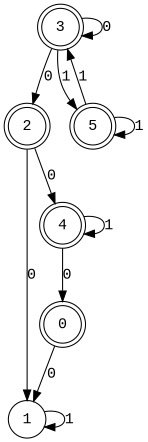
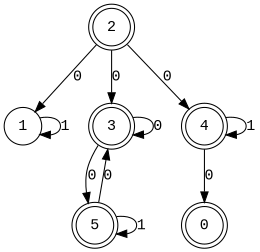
edge "3" -> "2": reversed
edge "3" -> "5": label "1" -> "0"
edge "5" -> "3": label "1" -> "0"
edge "0" -> "1": removed, label "0"
